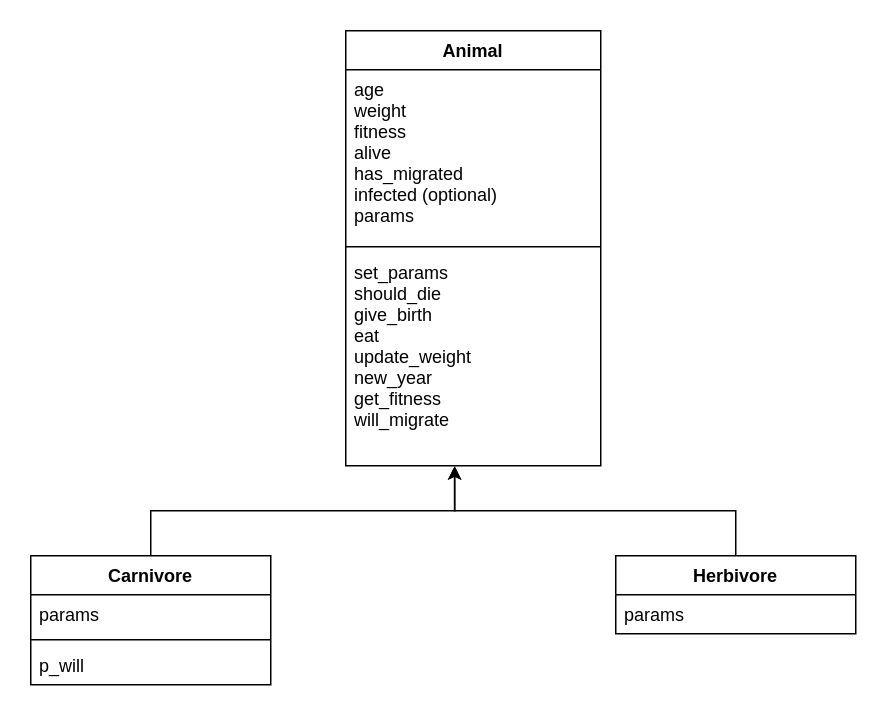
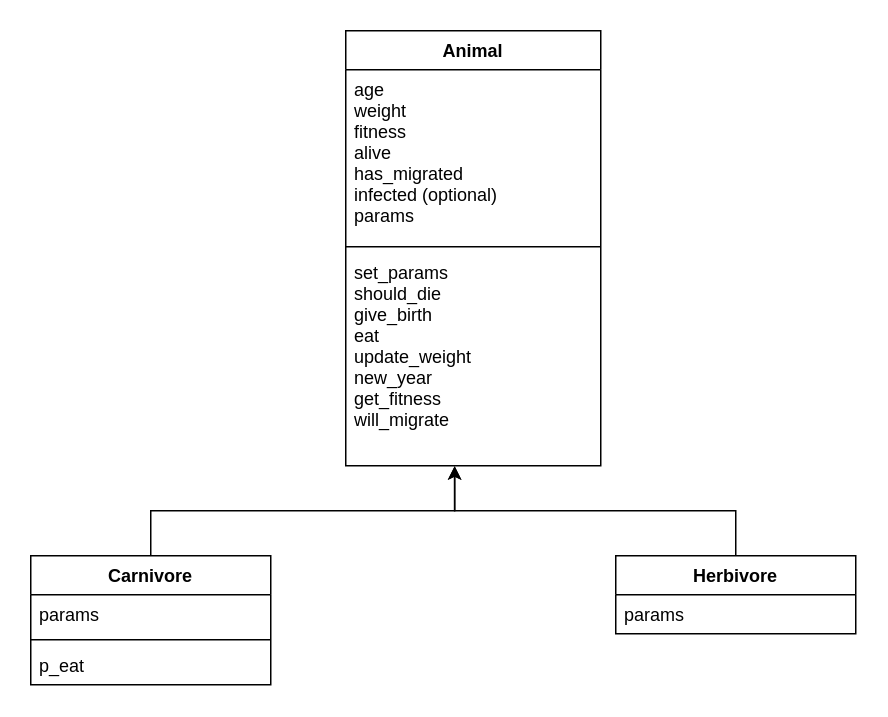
node "p_will": label "p_will" -> "p_eat"
